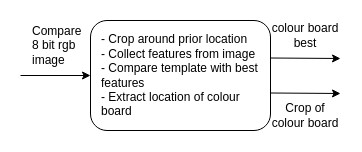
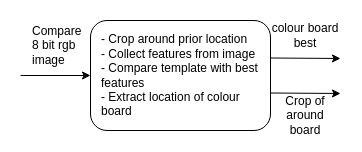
node "Crop of colour board": label "Crop of colour board" -> "Crop of around board"
